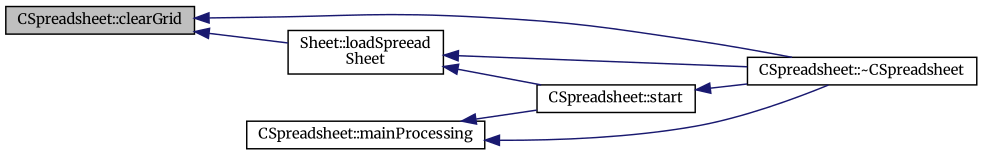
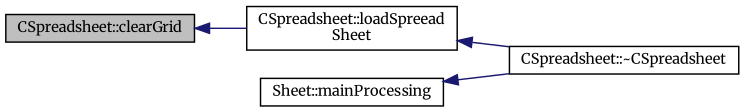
edge "CSpreadsheet::~CSpreadsheet" -> "CSpreadsheet::clearGrid": removed
node "Sheet::loadSpreead Sheet": label "Sheet::loadSpreead Sheet" -> "CSpreadsheet::loadSpreead Sheet"
node "CSpreadsheet::start": removed
node "CSpreadsheet::mainProcessing": label "CSpreadsheet::mainProcessing" -> "Sheet::mainProcessing"
